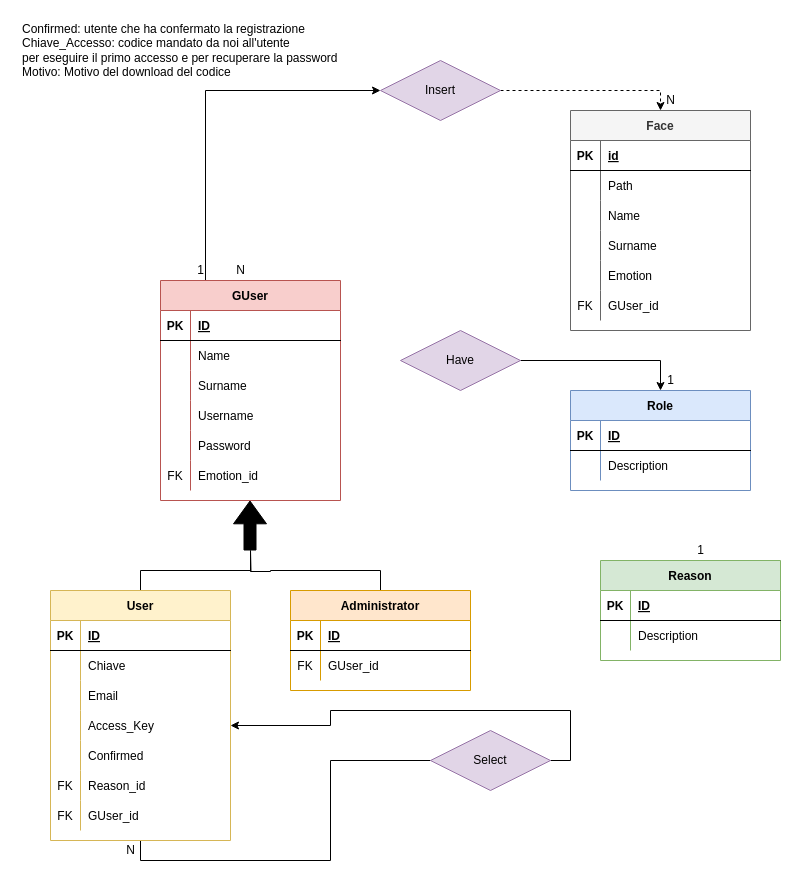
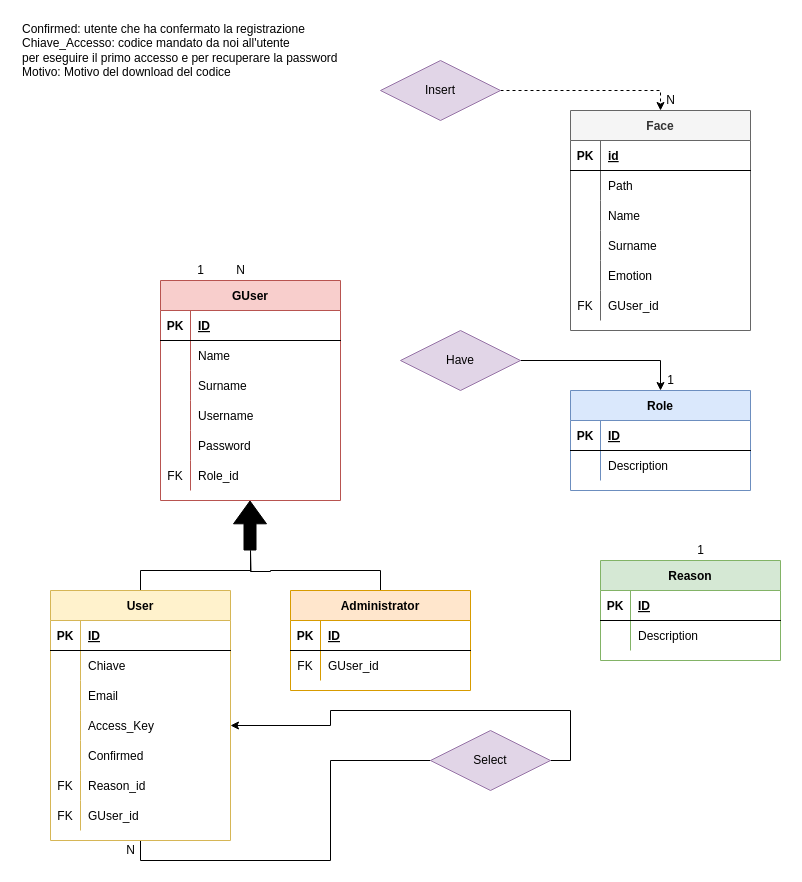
edge "GUser" -> "Insert": removed
node "Emotion_id": label "Emotion_id" -> "Role_id"
